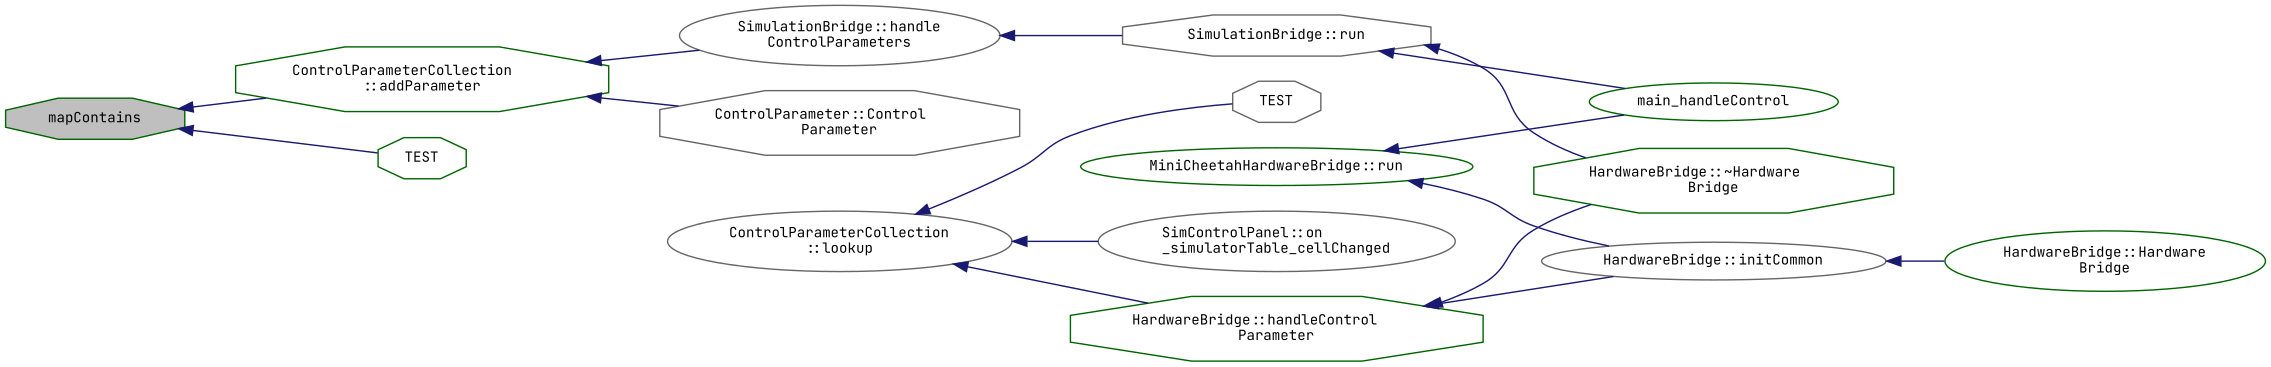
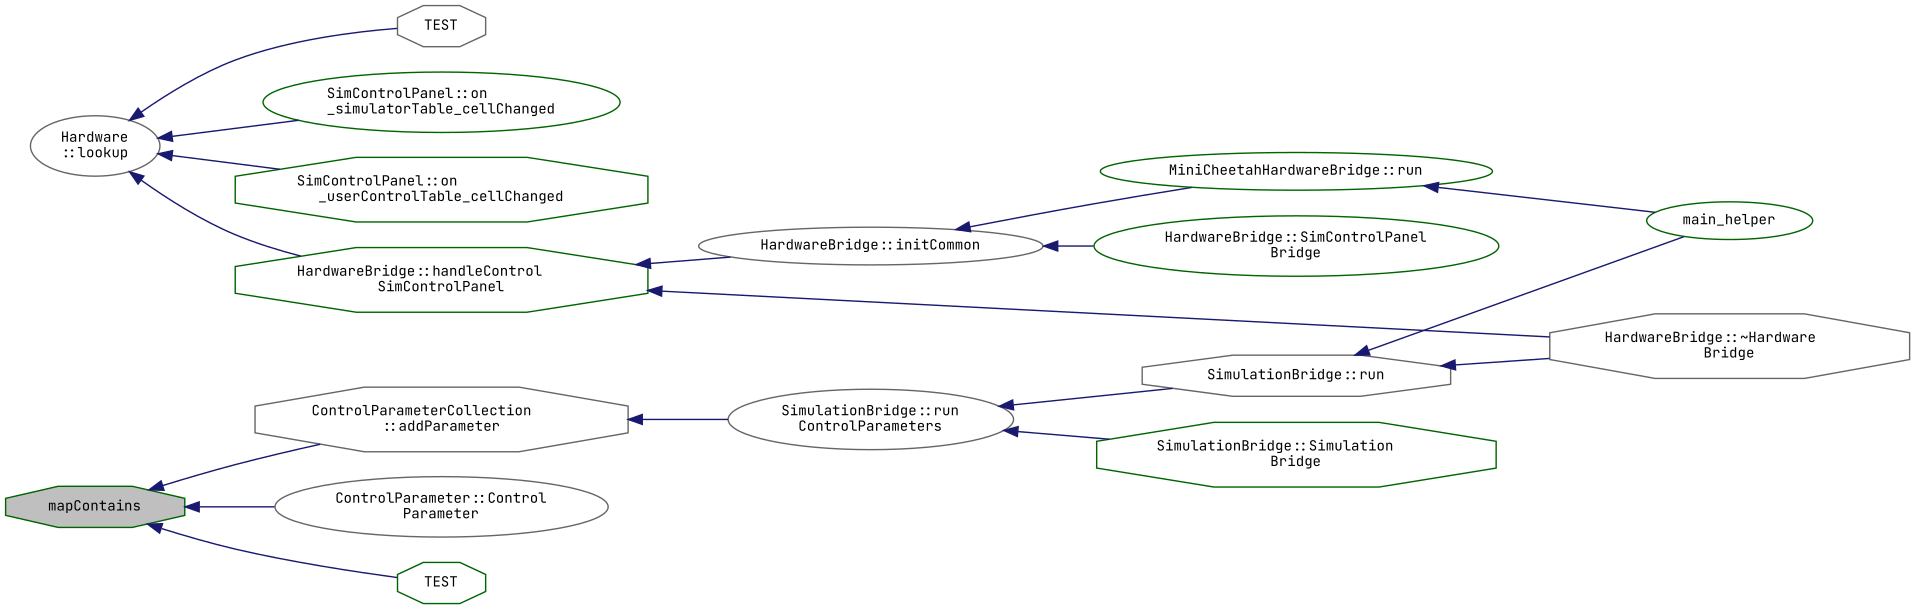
node "SimulationBridge::handle ControlParameters": label "SimulationBridge::handle ControlParameters" -> "SimulationBridge::run ControlParameters"
node "ControlParameterCollection ::addParameter": color darkgreen -> gray40
edge "ControlParameter::Control Parameter" -> "ControlParameterCollection ::addParameter": now "ControlParameter::Control Parameter" -> "mapContains"
node "main_handleControl": label "main_handleControl" -> "main_helper"
node "ControlParameter::Control Parameter": shape octagon -> ellipse
node "HardwareBridge::~Hardware Bridge": color darkgreen -> gray40
node "SimControlPanel::on _userControlTable_cellChanged": added
edge "HardwareBridge::initCommon" -> "MiniCheetahHardwareBridge::run": reversed
node "ControlParameterCollection ::lookup": label "ControlParameterCollection ::lookup" -> "Hardware ::lookup"
node "SimControlPanel::on _simulatorTable_cellChanged": color gray40 -> darkgreen
node "HardwareBridge::Hardware Bridge": label "HardwareBridge::Hardware Bridge" -> "HardwareBridge::SimControlPanel Bridge"
node "HardwareBridge::handleControl Parameter": label "HardwareBridge::handleControl Parameter" -> "HardwareBridge::handleControl SimControlPanel"
node "SimulationBridge::Simulation Bridge": added
